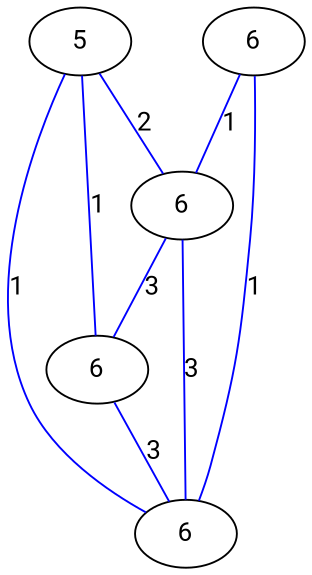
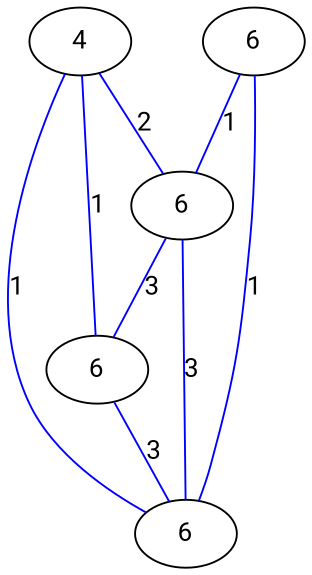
node "5": label "5" -> "4"
